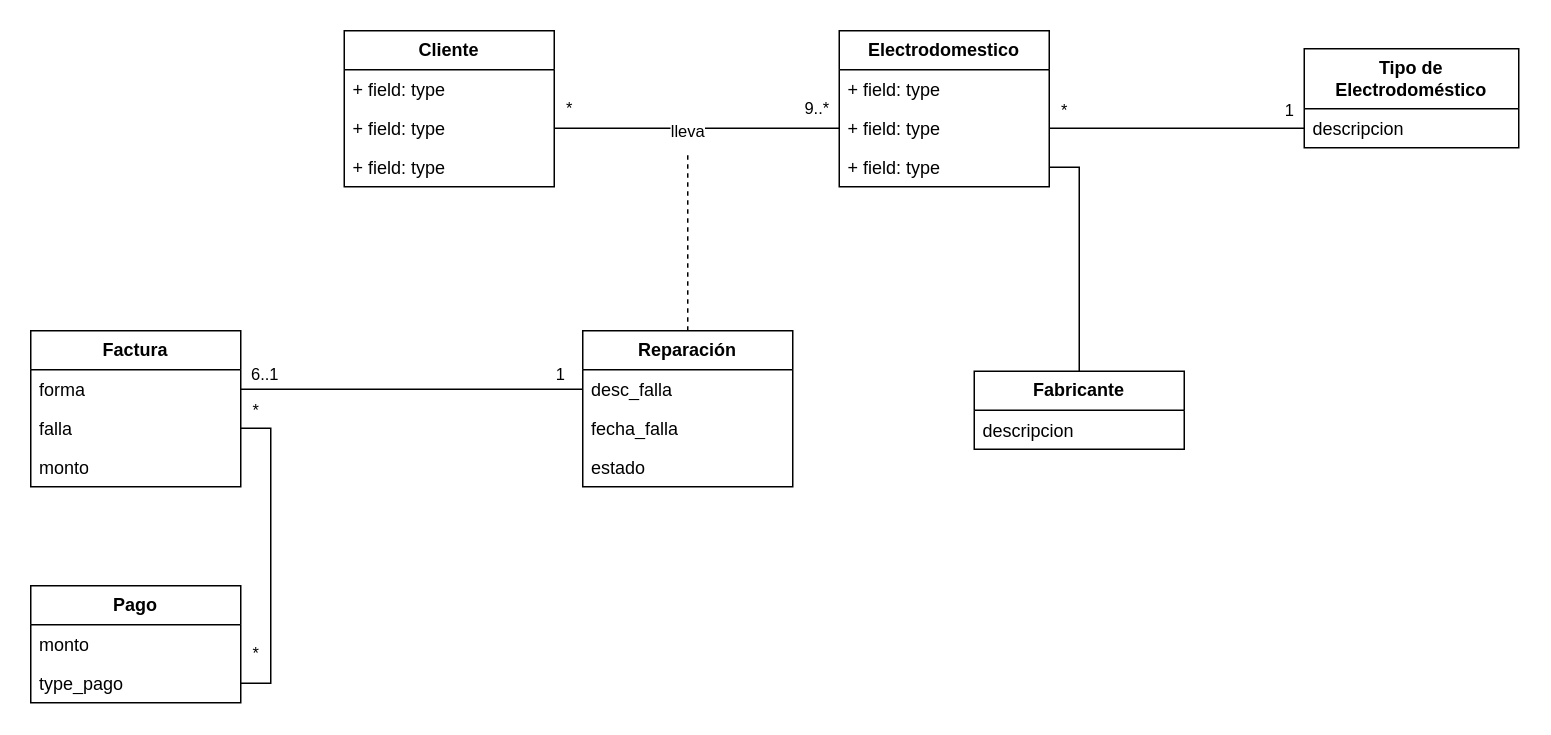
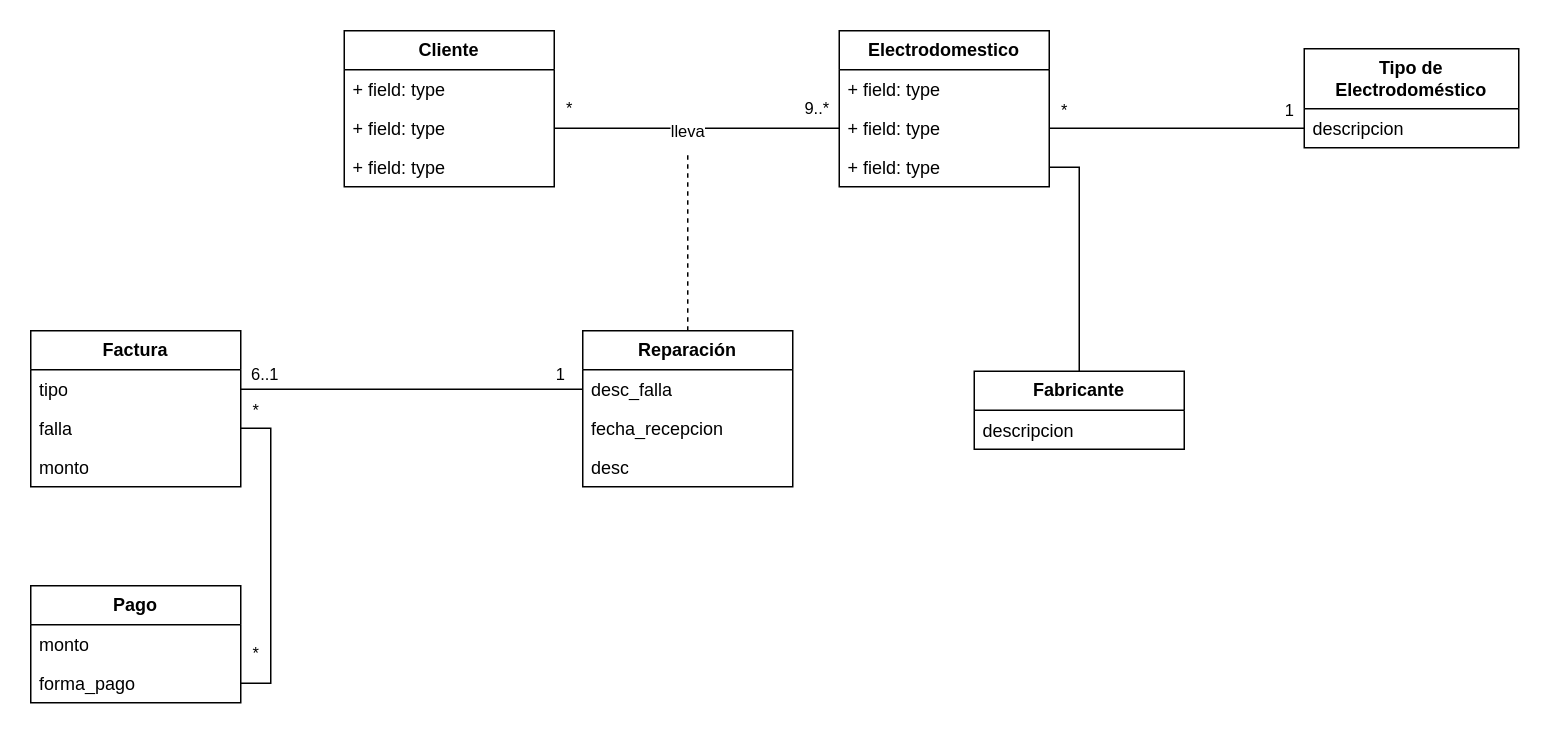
node "forma": label "forma" -> "tipo"
node "fecha_falla": label "fecha_falla" -> "fecha_recepcion"
node "estado": label "estado" -> "desc"
node "type_pago": label "type_pago" -> "forma_pago"
